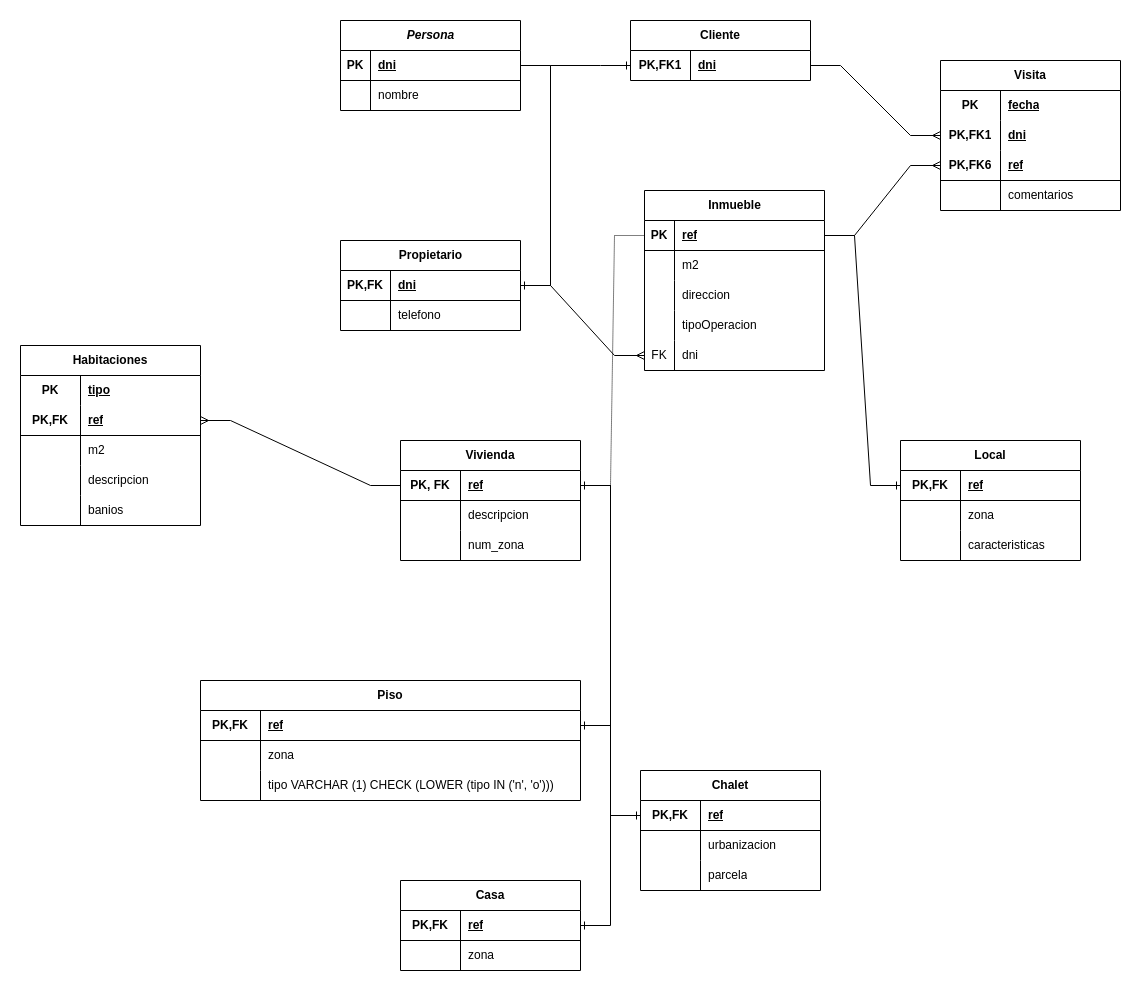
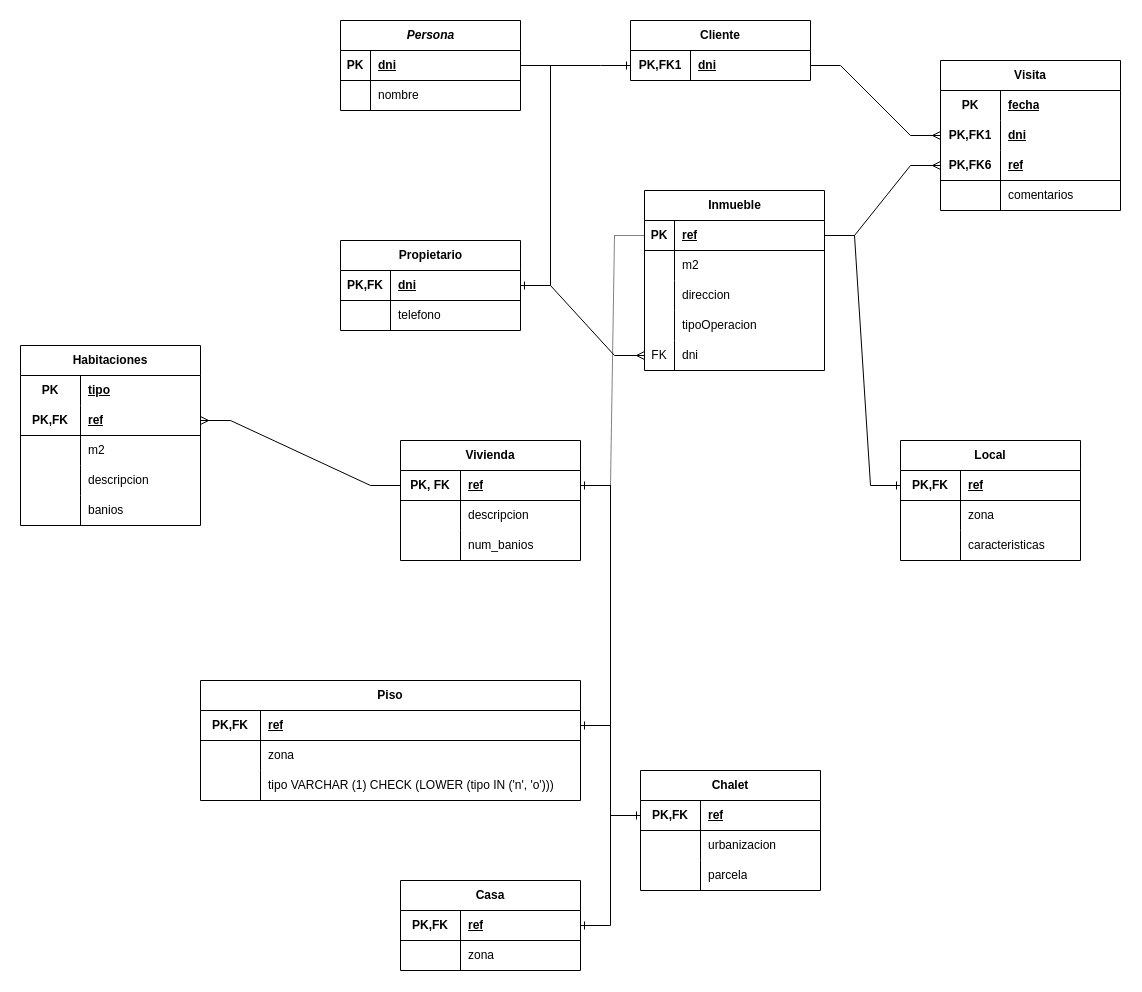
node "num_zona": label "num_zona" -> "num_banios"
